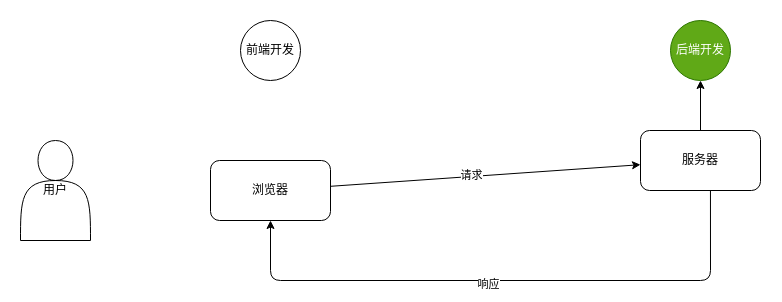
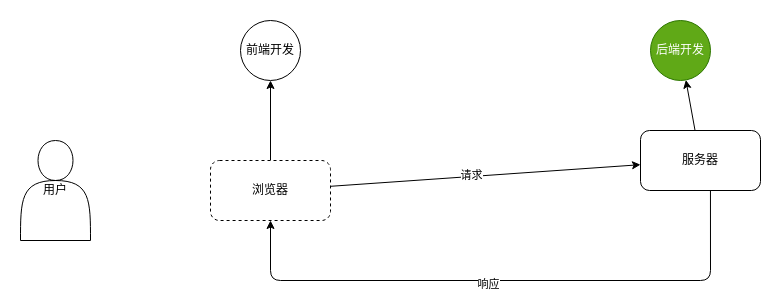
node "后端开发": moved (701, 51) -> (681, 51)
edge "浏览器" -> "前端开发": added
node "浏览器": style solid -> dashed
